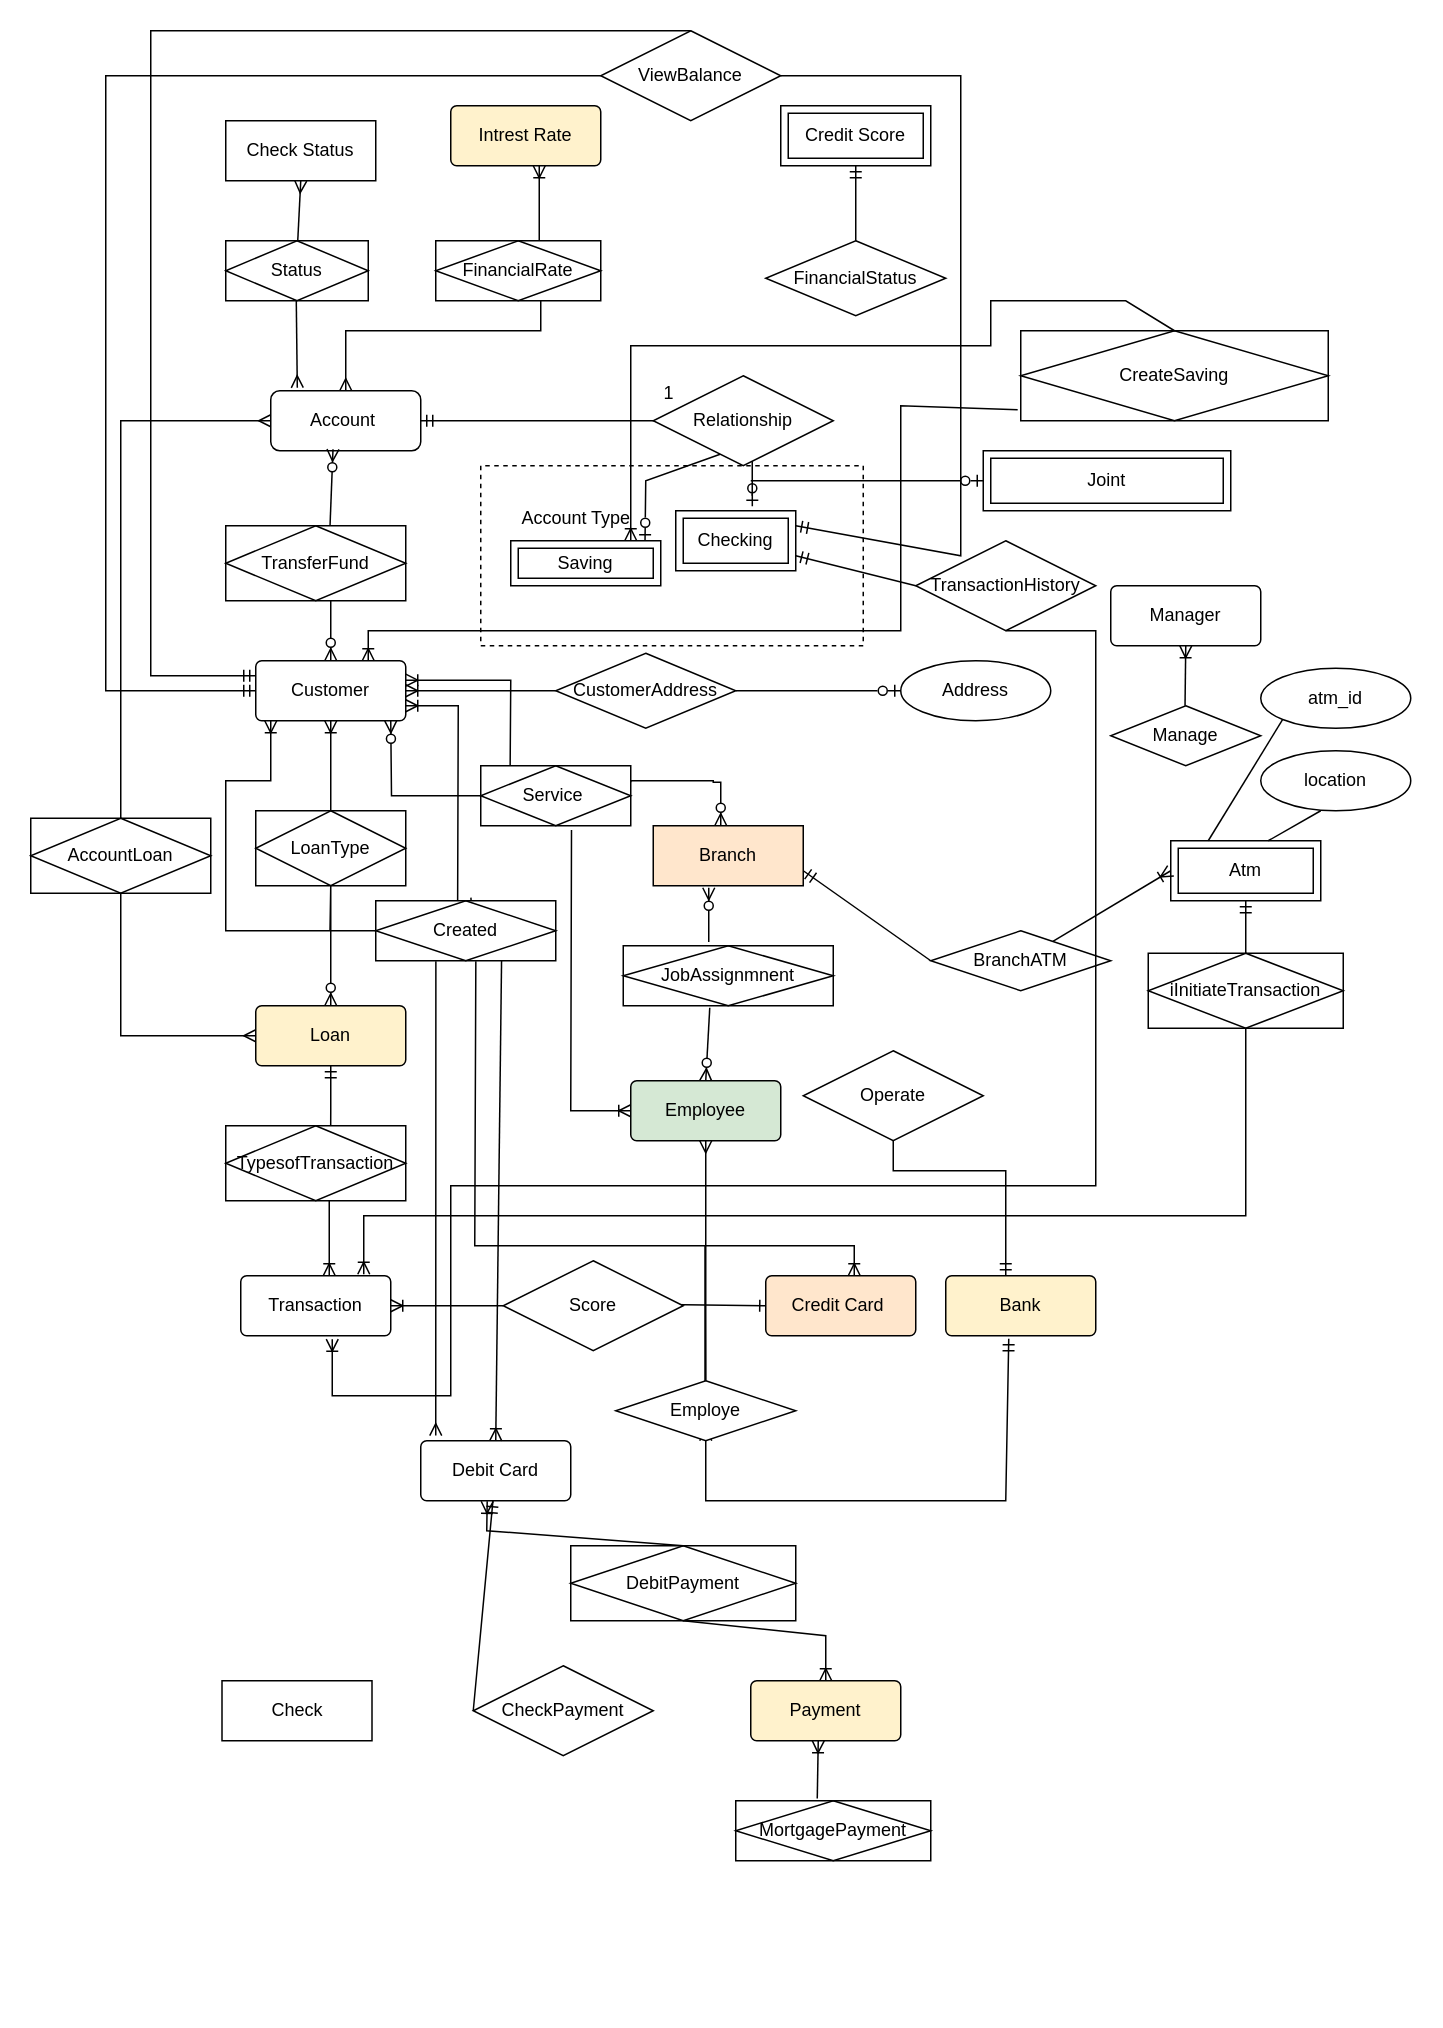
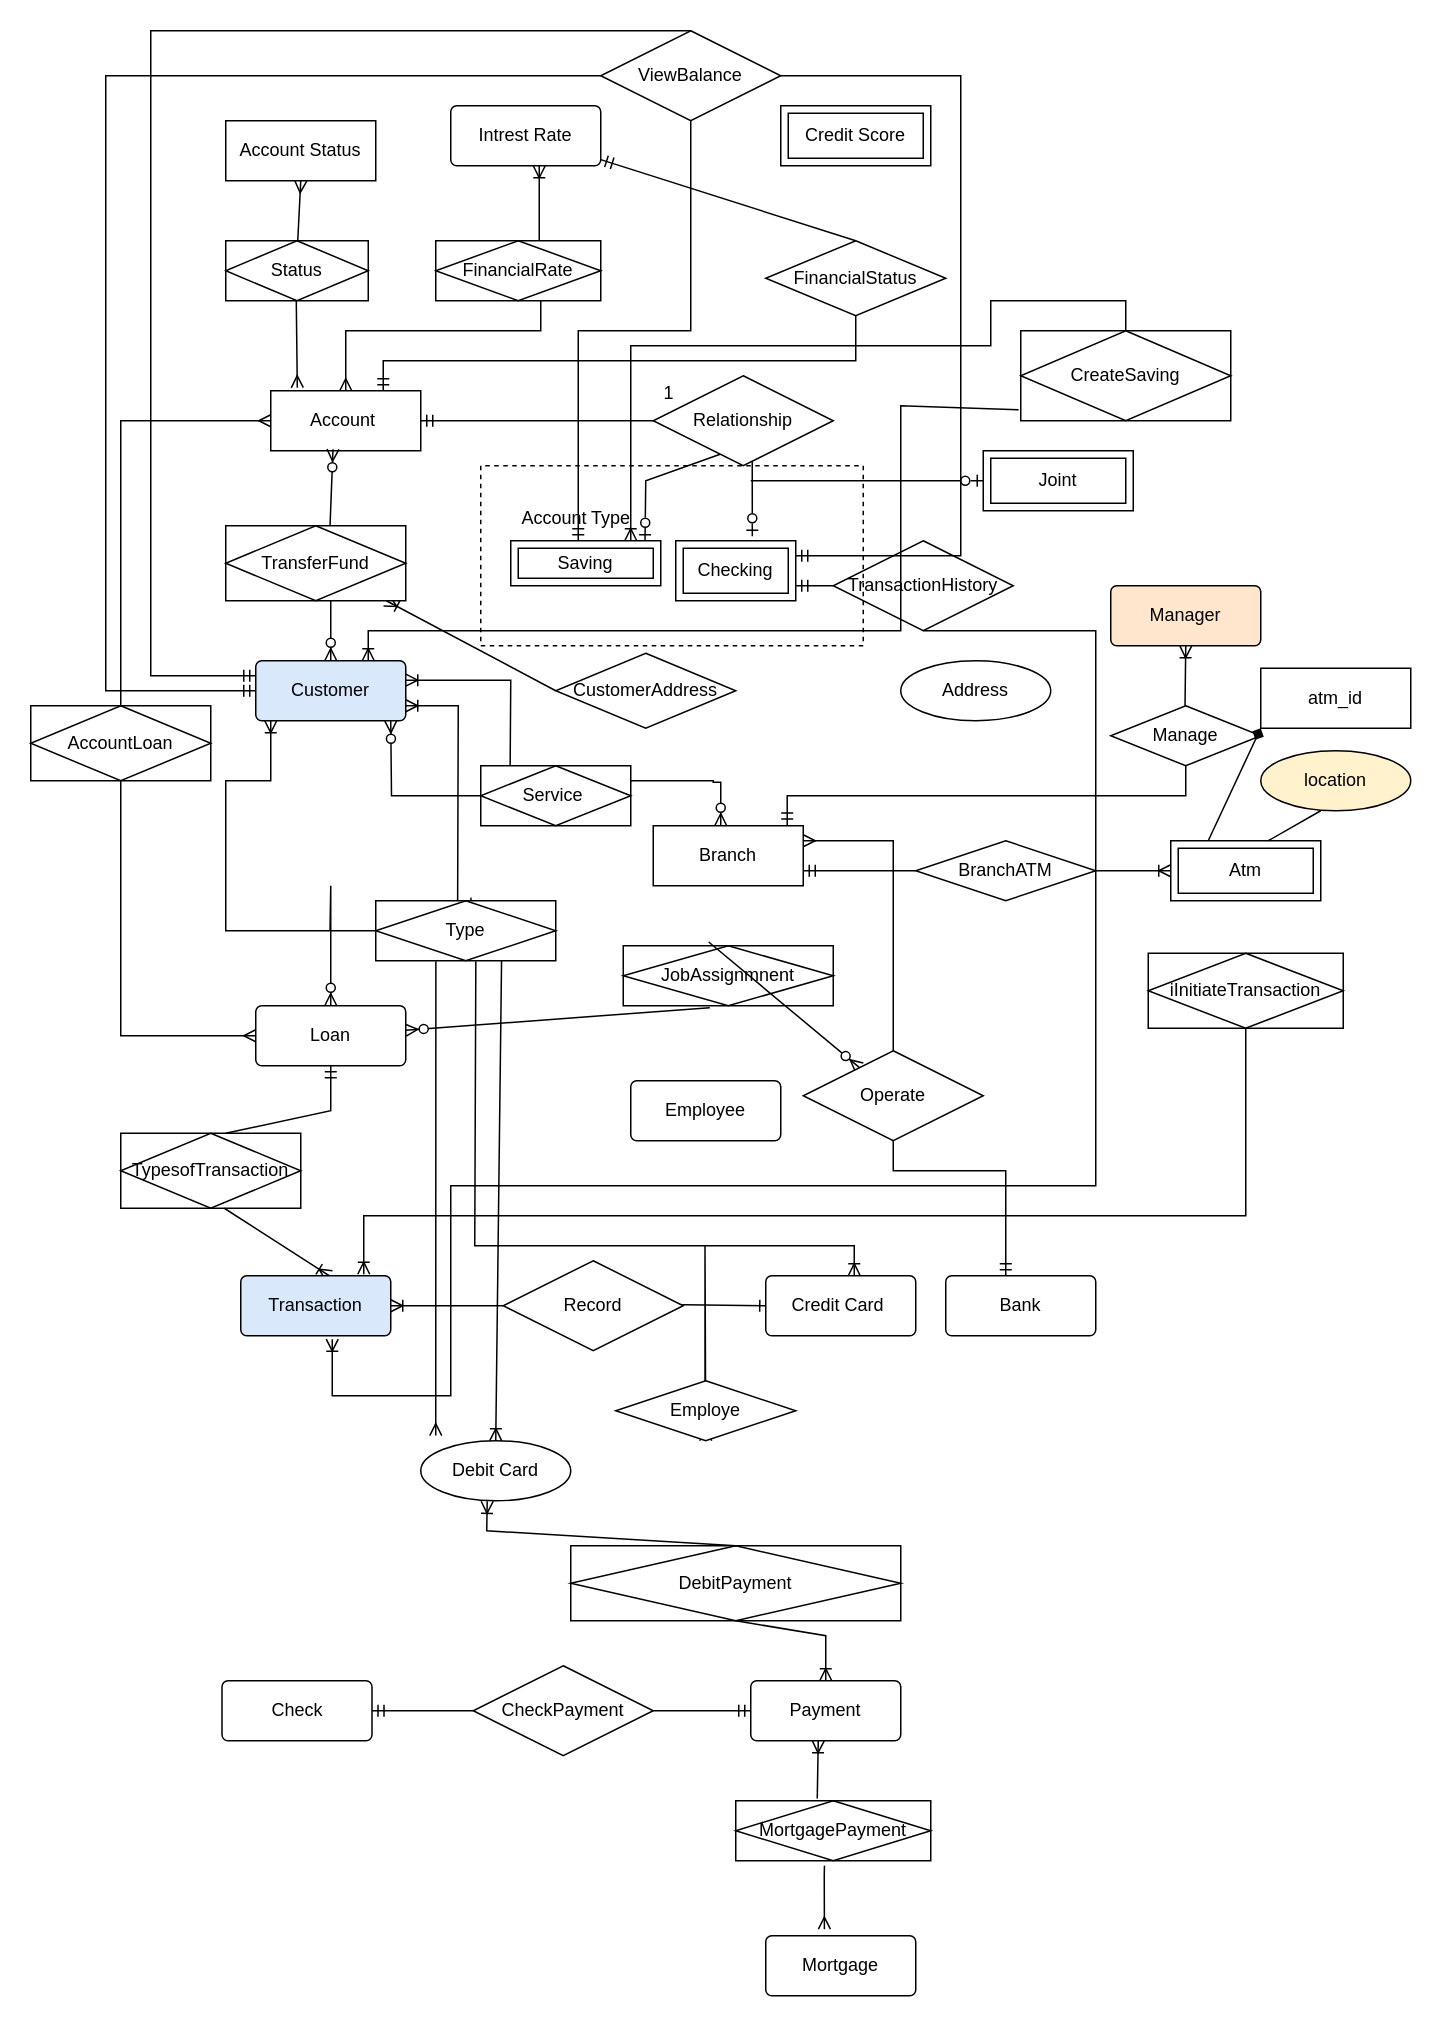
node "Intrest Rate": fillcolor #fff2cc -> #ffffff
node "Check Status": label "Check Status" -> "Account Status"
edge "FinancialStatus" -> "Credit Score": now "FinancialStatus" -> "Intrest Rate"
edge "ViewBalance" -> "Account Type": added
edge "FinancialStatus" -> "Account": added
node "CreateSaving": size 308x90 -> 210x90
node "Account": shape rounded rectangle -> rectangle
node "Joint": size 248x60 -> 150x60
node "Checking": moved (736, 541) -> (736, 571)
node "TransactionHistory": moved (1006, 586) -> (923, 586)
node "Manager": fillcolor #ffffff -> #ffe6cc
node "Customer": fillcolor #ffffff -> #dae8fc
edge "CustomerAddress" -> "Customer": now "CustomerAddress" -> "TransferFund"
edge "CustomerAddress" -> "Address": removed
node "atm_id": shape ellipse -> rectangle
edge "LoanType" -> "Customer": removed
edge "atm_id" -- "Atm": arrowhead none -> diamond
node "location": fillcolor #ffffff -> #fff2cc
edge "Manage" -> "Branch": added
node "LoanType": removed
node "AccountLoan": moved (121, 856) -> (121, 743)
node "Branch": fillcolor #ffe6cc -> #ffffff
edge "Operate" -> "Branch": added
edge "JobAssignmnent" -> "Branch": now "JobAssignmnent" -> "Operate"
edge "iInitiateTransaction" -> "Atm": removed
node "Created": label "Created" -> "Type"
node "BranchATM": moved (1021, 961) -> (1006, 871)
edge "Service" -> "Employee": removed
node "Loan": fillcolor #fff2cc -> #ffffff
edge "JobAssignmnent" -> "Employee": now "JobAssignmnent" -> "Loan"
node "Employee": fillcolor #d5e8d4 -> #ffffff
node "TypesofTransaction": moved (316, 1163) -> (211, 1171)
edge "Employe" -> "Employee": removed
node "Transaction": fillcolor #ffffff -> #dae8fc
node "Score": label "Score" -> "Record"
node "Credit Card": fillcolor #ffe6cc -> #ffffff
node "Bank": fillcolor #fff2cc -> #ffffff
node "Debit Card": shape rounded rectangle -> ellipse
edge "Employe" -> "Bank": removed
node "DebitPayment": size 225x75 -> 330x75
edge "CheckPayment" -> "Debit Card": now "CheckPayment" -> "Check"
node "Check": shape rectangle -> rounded rectangle
edge "CheckPayment" -> "Payment": added
node "Payment": fillcolor #fff2cc -> #ffffff
edge "MortgagePayment" -> "Mortgage": added
node "Mortgage": added
